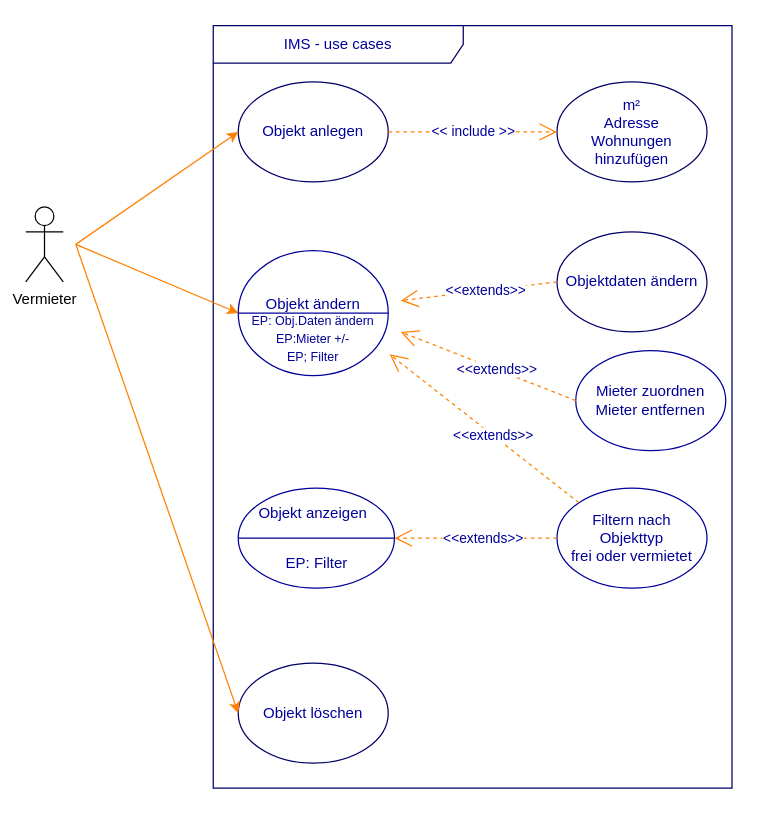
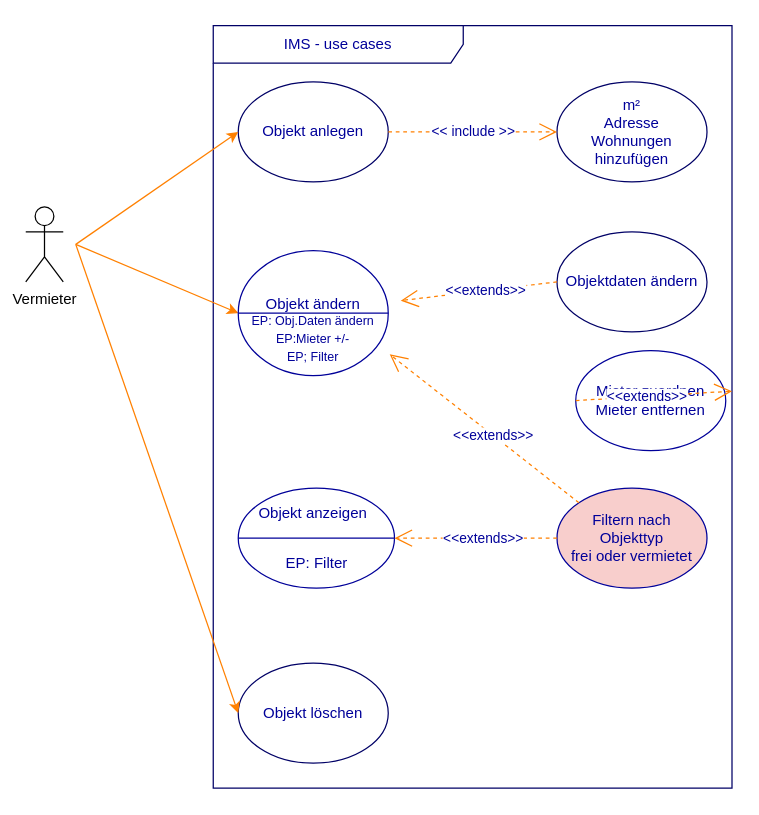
edge "Mieter zuordnen Mieter entfernen" -> "EP: Obj.Daten ändern EP:Mieter +/- EP; Filter": now "Mieter zuordnen Mieter entfernen" -> "IMS - use cases"
node "Filtern nach Objekttyp frei oder vermietet": fillcolor #ffffff -> #f8cecc
